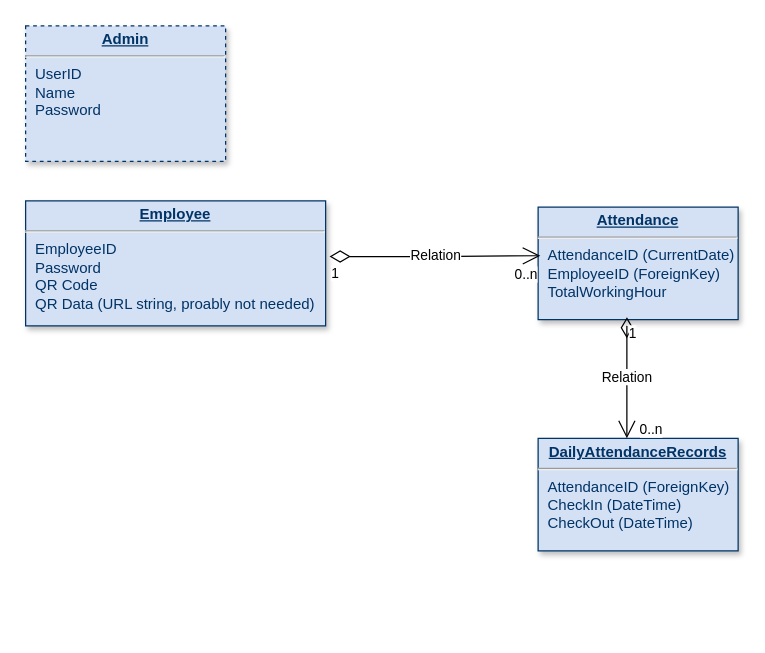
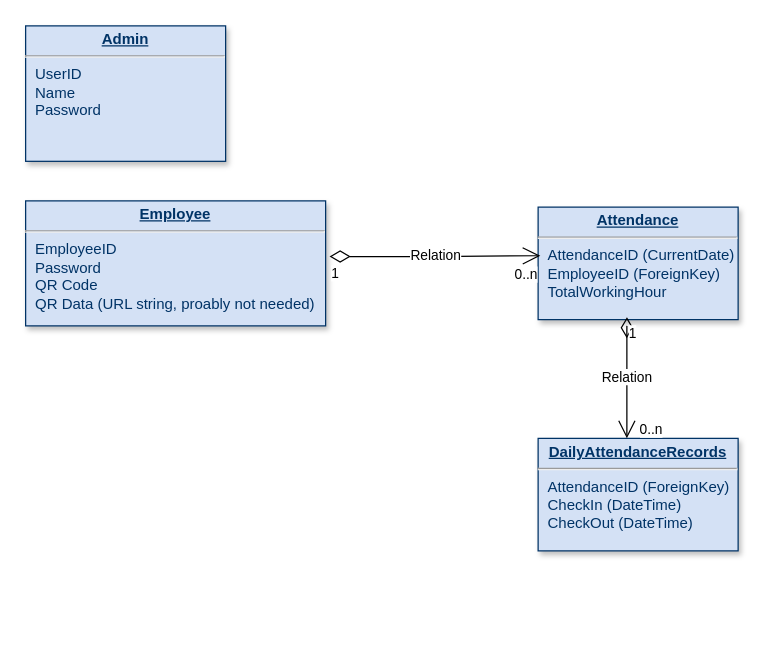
node "Admin UserID Name Password": style dashed -> solid
